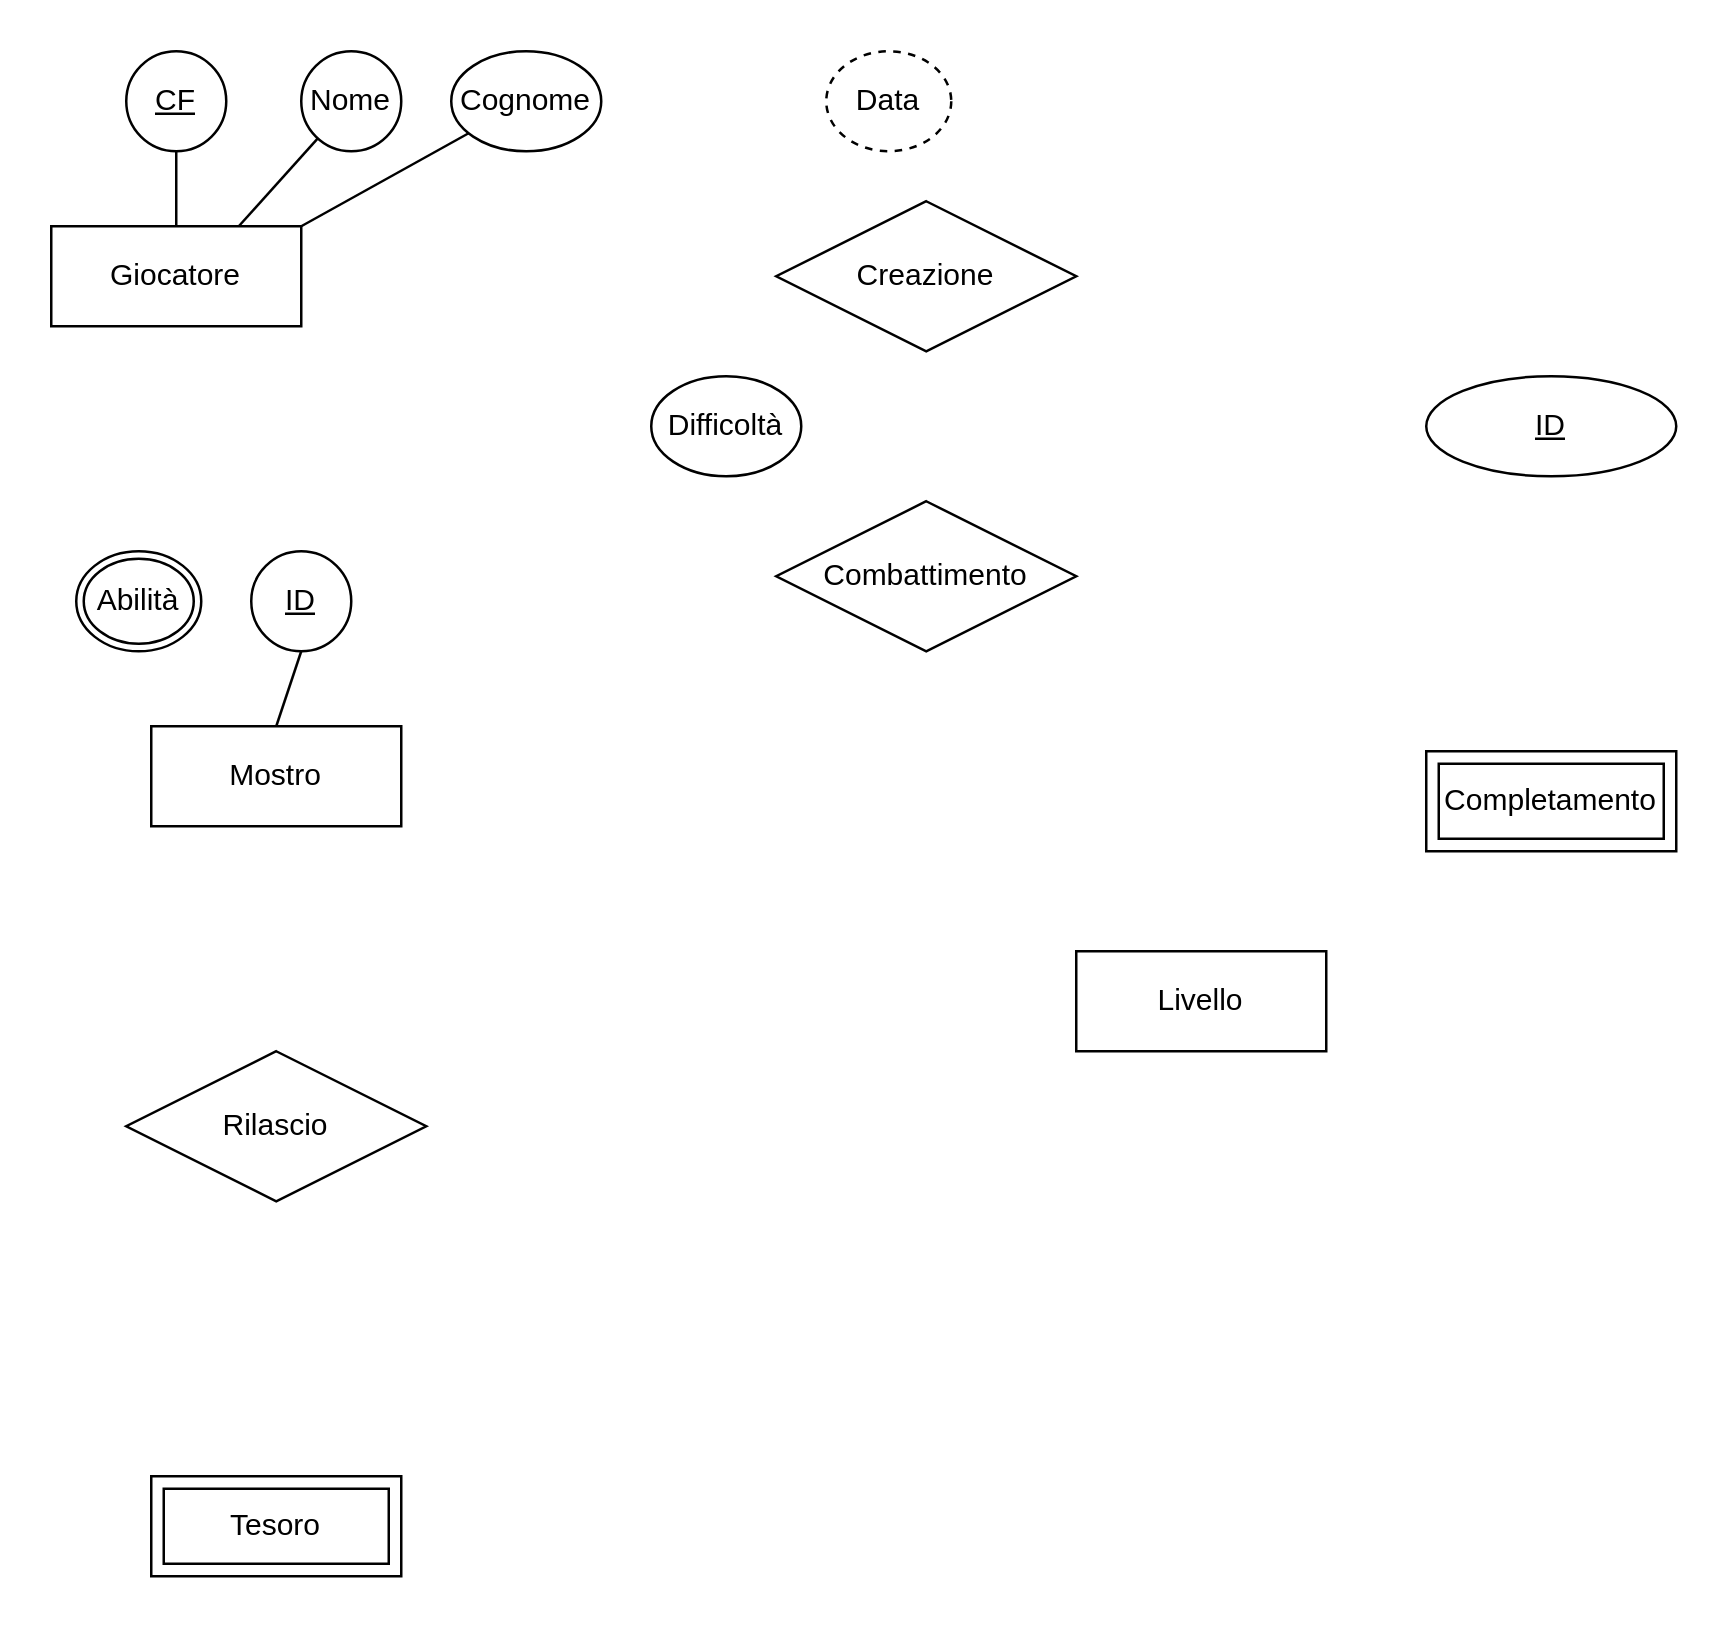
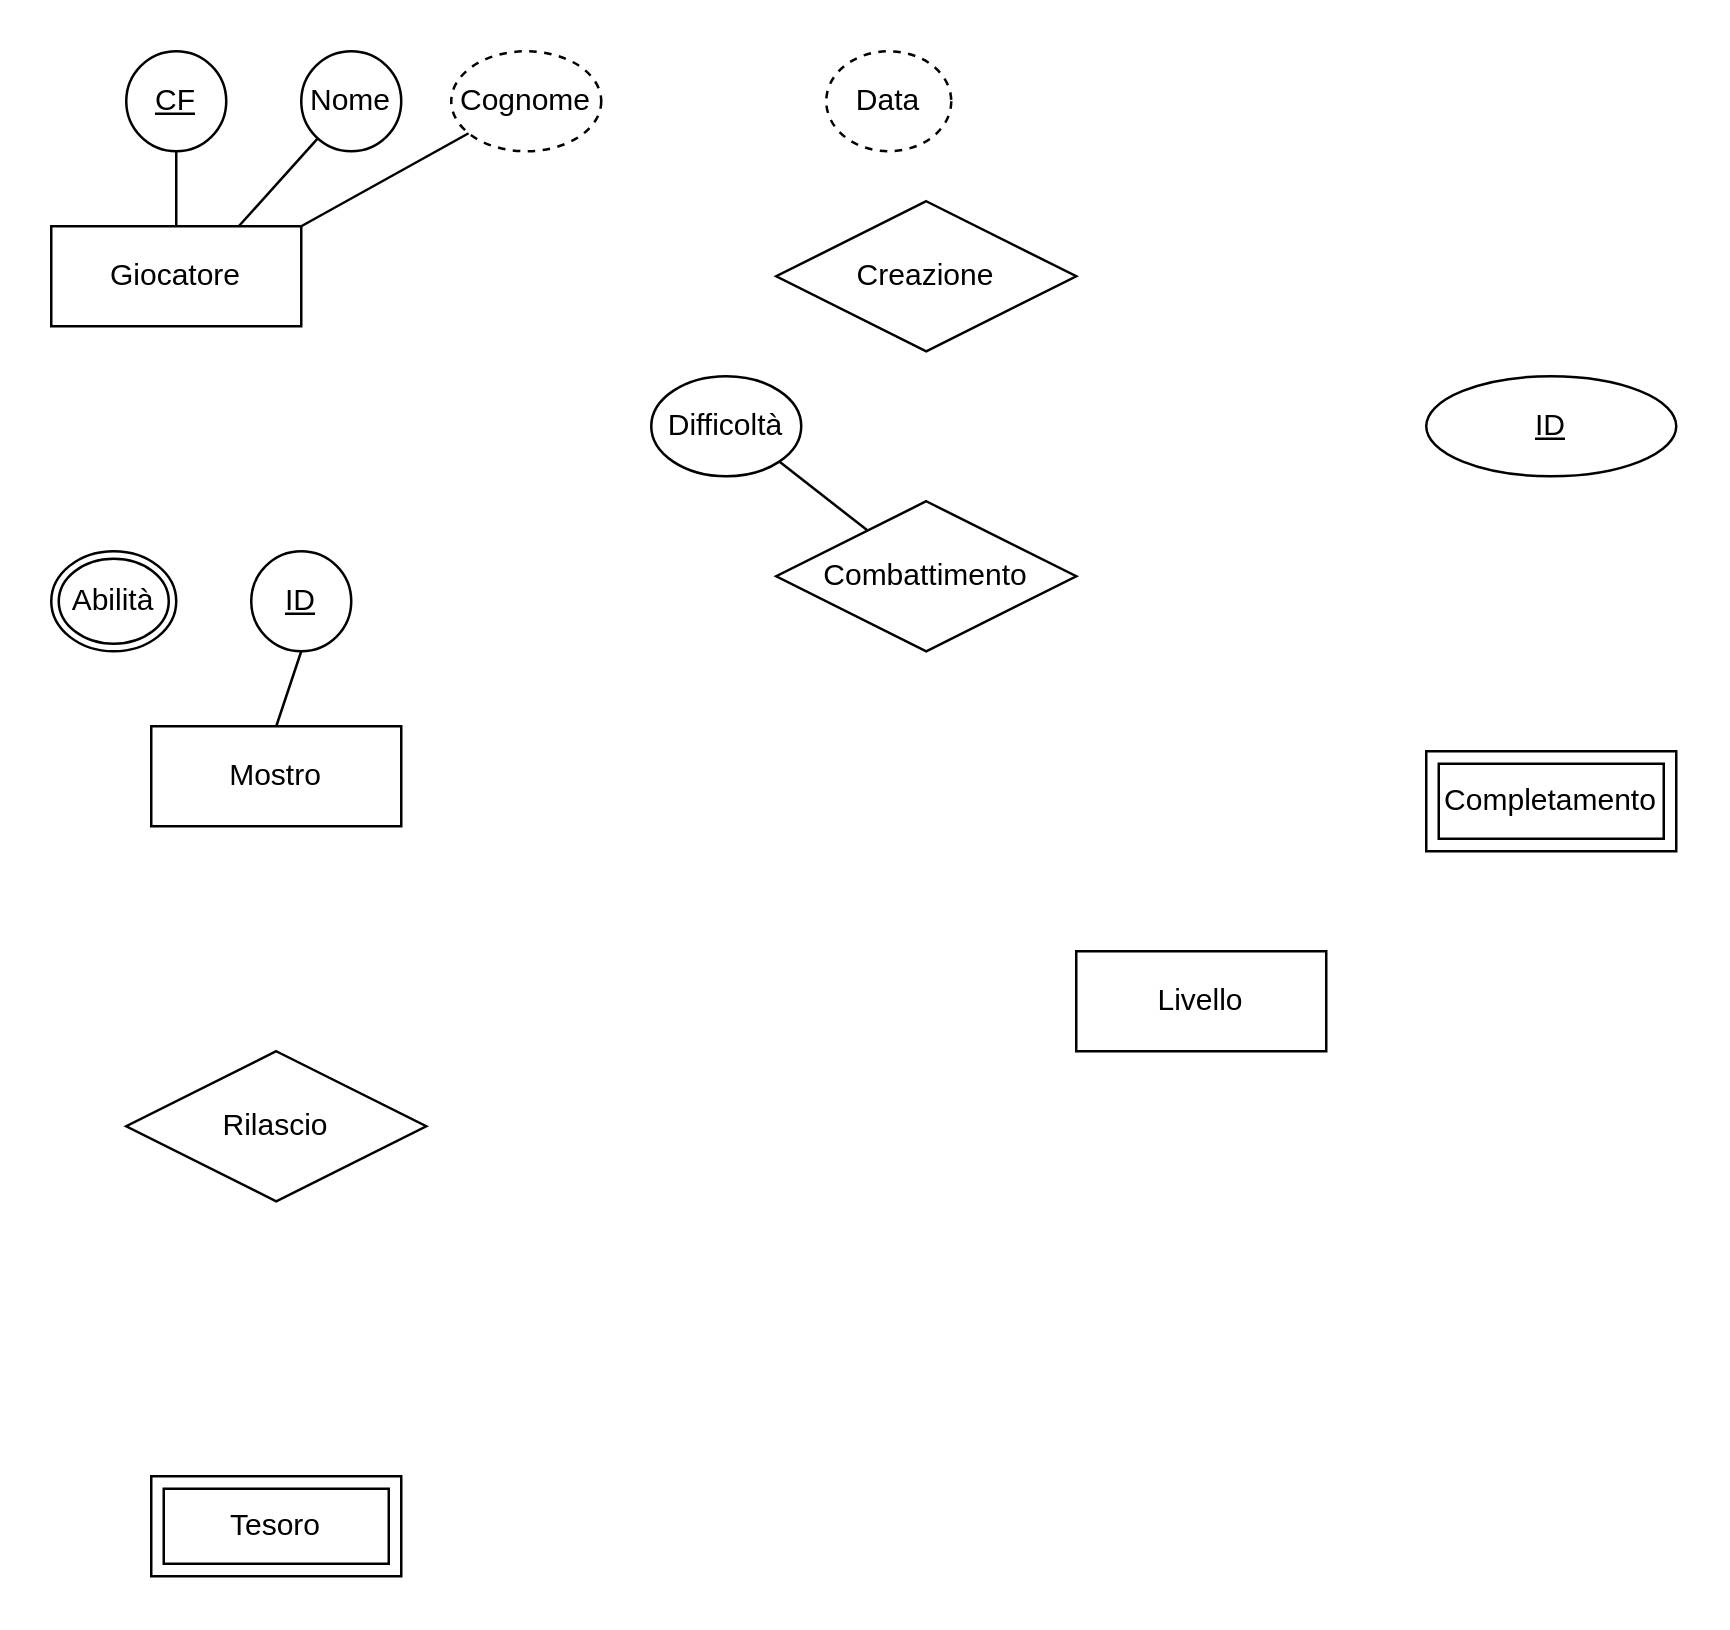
node "Cognome": style solid -> dashed
edge "Difficoltà" -- "Combattimento": added
node "Abilità": moved (139, 601) -> (114, 601)
